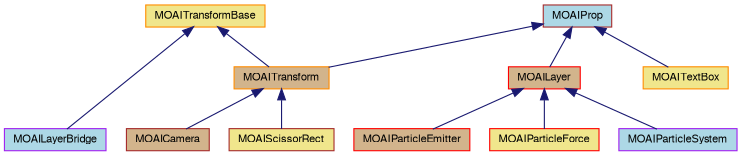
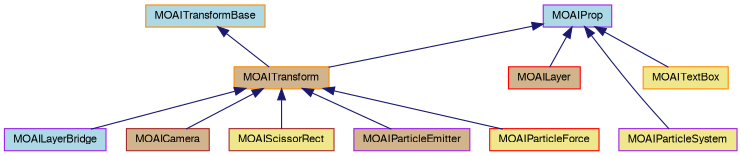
node "MOAITransformBase": fillcolor khaki -> lightblue
node "MOAIProp": color brown -> purple
edge "MOAILayerBridge" -> "MOAITransformBase": now "MOAILayerBridge" -> "MOAITransform"
edge "MOAIParticleEmitter" -> "MOAILayer": now "MOAIParticleEmitter" -> "MOAITransform"
edge "MOAIParticleSystem" -> "MOAILayer": now "MOAIParticleSystem" -> "MOAIProp"
edge "MOAIParticleForce" -> "MOAILayer": now "MOAIParticleForce" -> "MOAITransform"
node "MOAIParticleEmitter": color red -> purple
node "MOAIParticleSystem": fillcolor lightblue -> khaki
